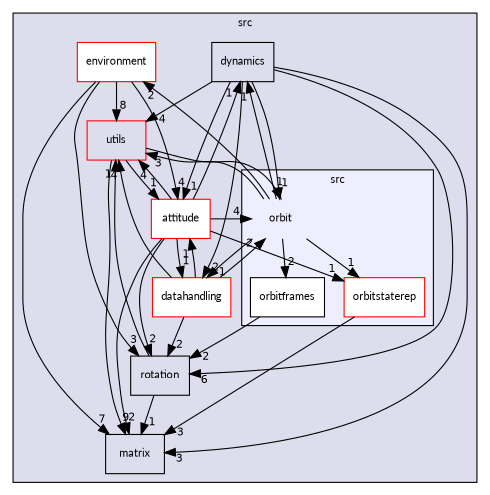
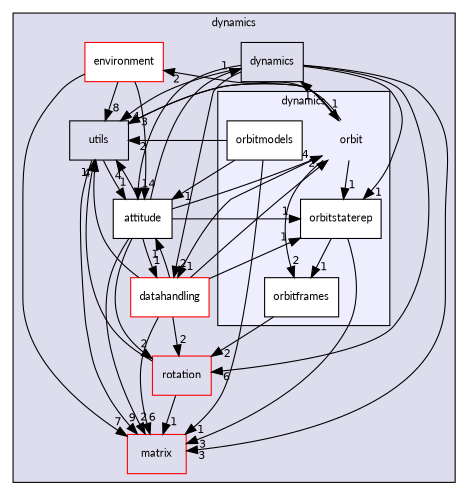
cluster "src": label "src" -> "dynamics"
edge "dynamics" -> "orbit": now "dynamics" -> "orbitstaterep"
node "utils": color red -> black
node "orbitmodels": added
edge "environment" -> "rotation": removed
node "attitude": color red -> black
edge "orbitstaterep" -> "orbitframes": added
edge "datahandling" -> "orbitstaterep": added
node "orbitstaterep": color red -> black
edge "datahandling" -> "matrix": added
node "rotation": color black -> red
node "matrix": color black -> red
